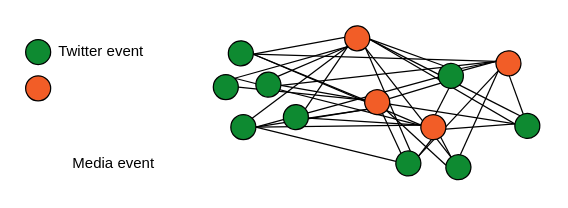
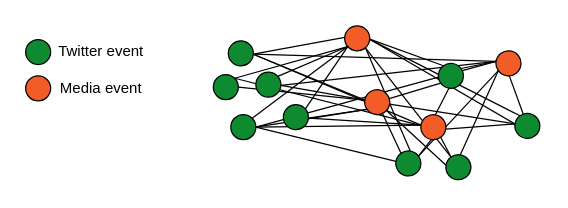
node "Media event": moved (113, 163) -> (101, 88)
